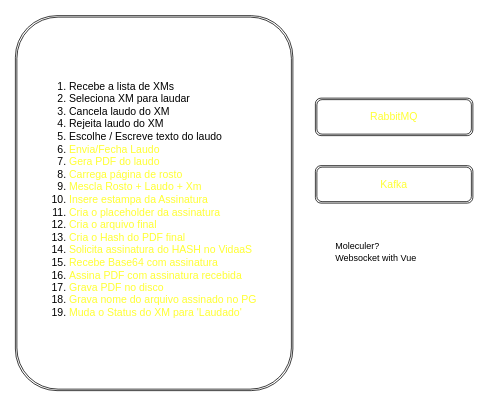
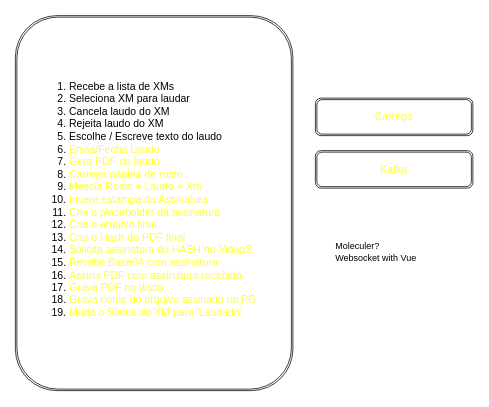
node "RabbitMQ": label "RabbitMQ" -> "Carrega"
node "Kafka": moved (394, 184) -> (394, 169)
